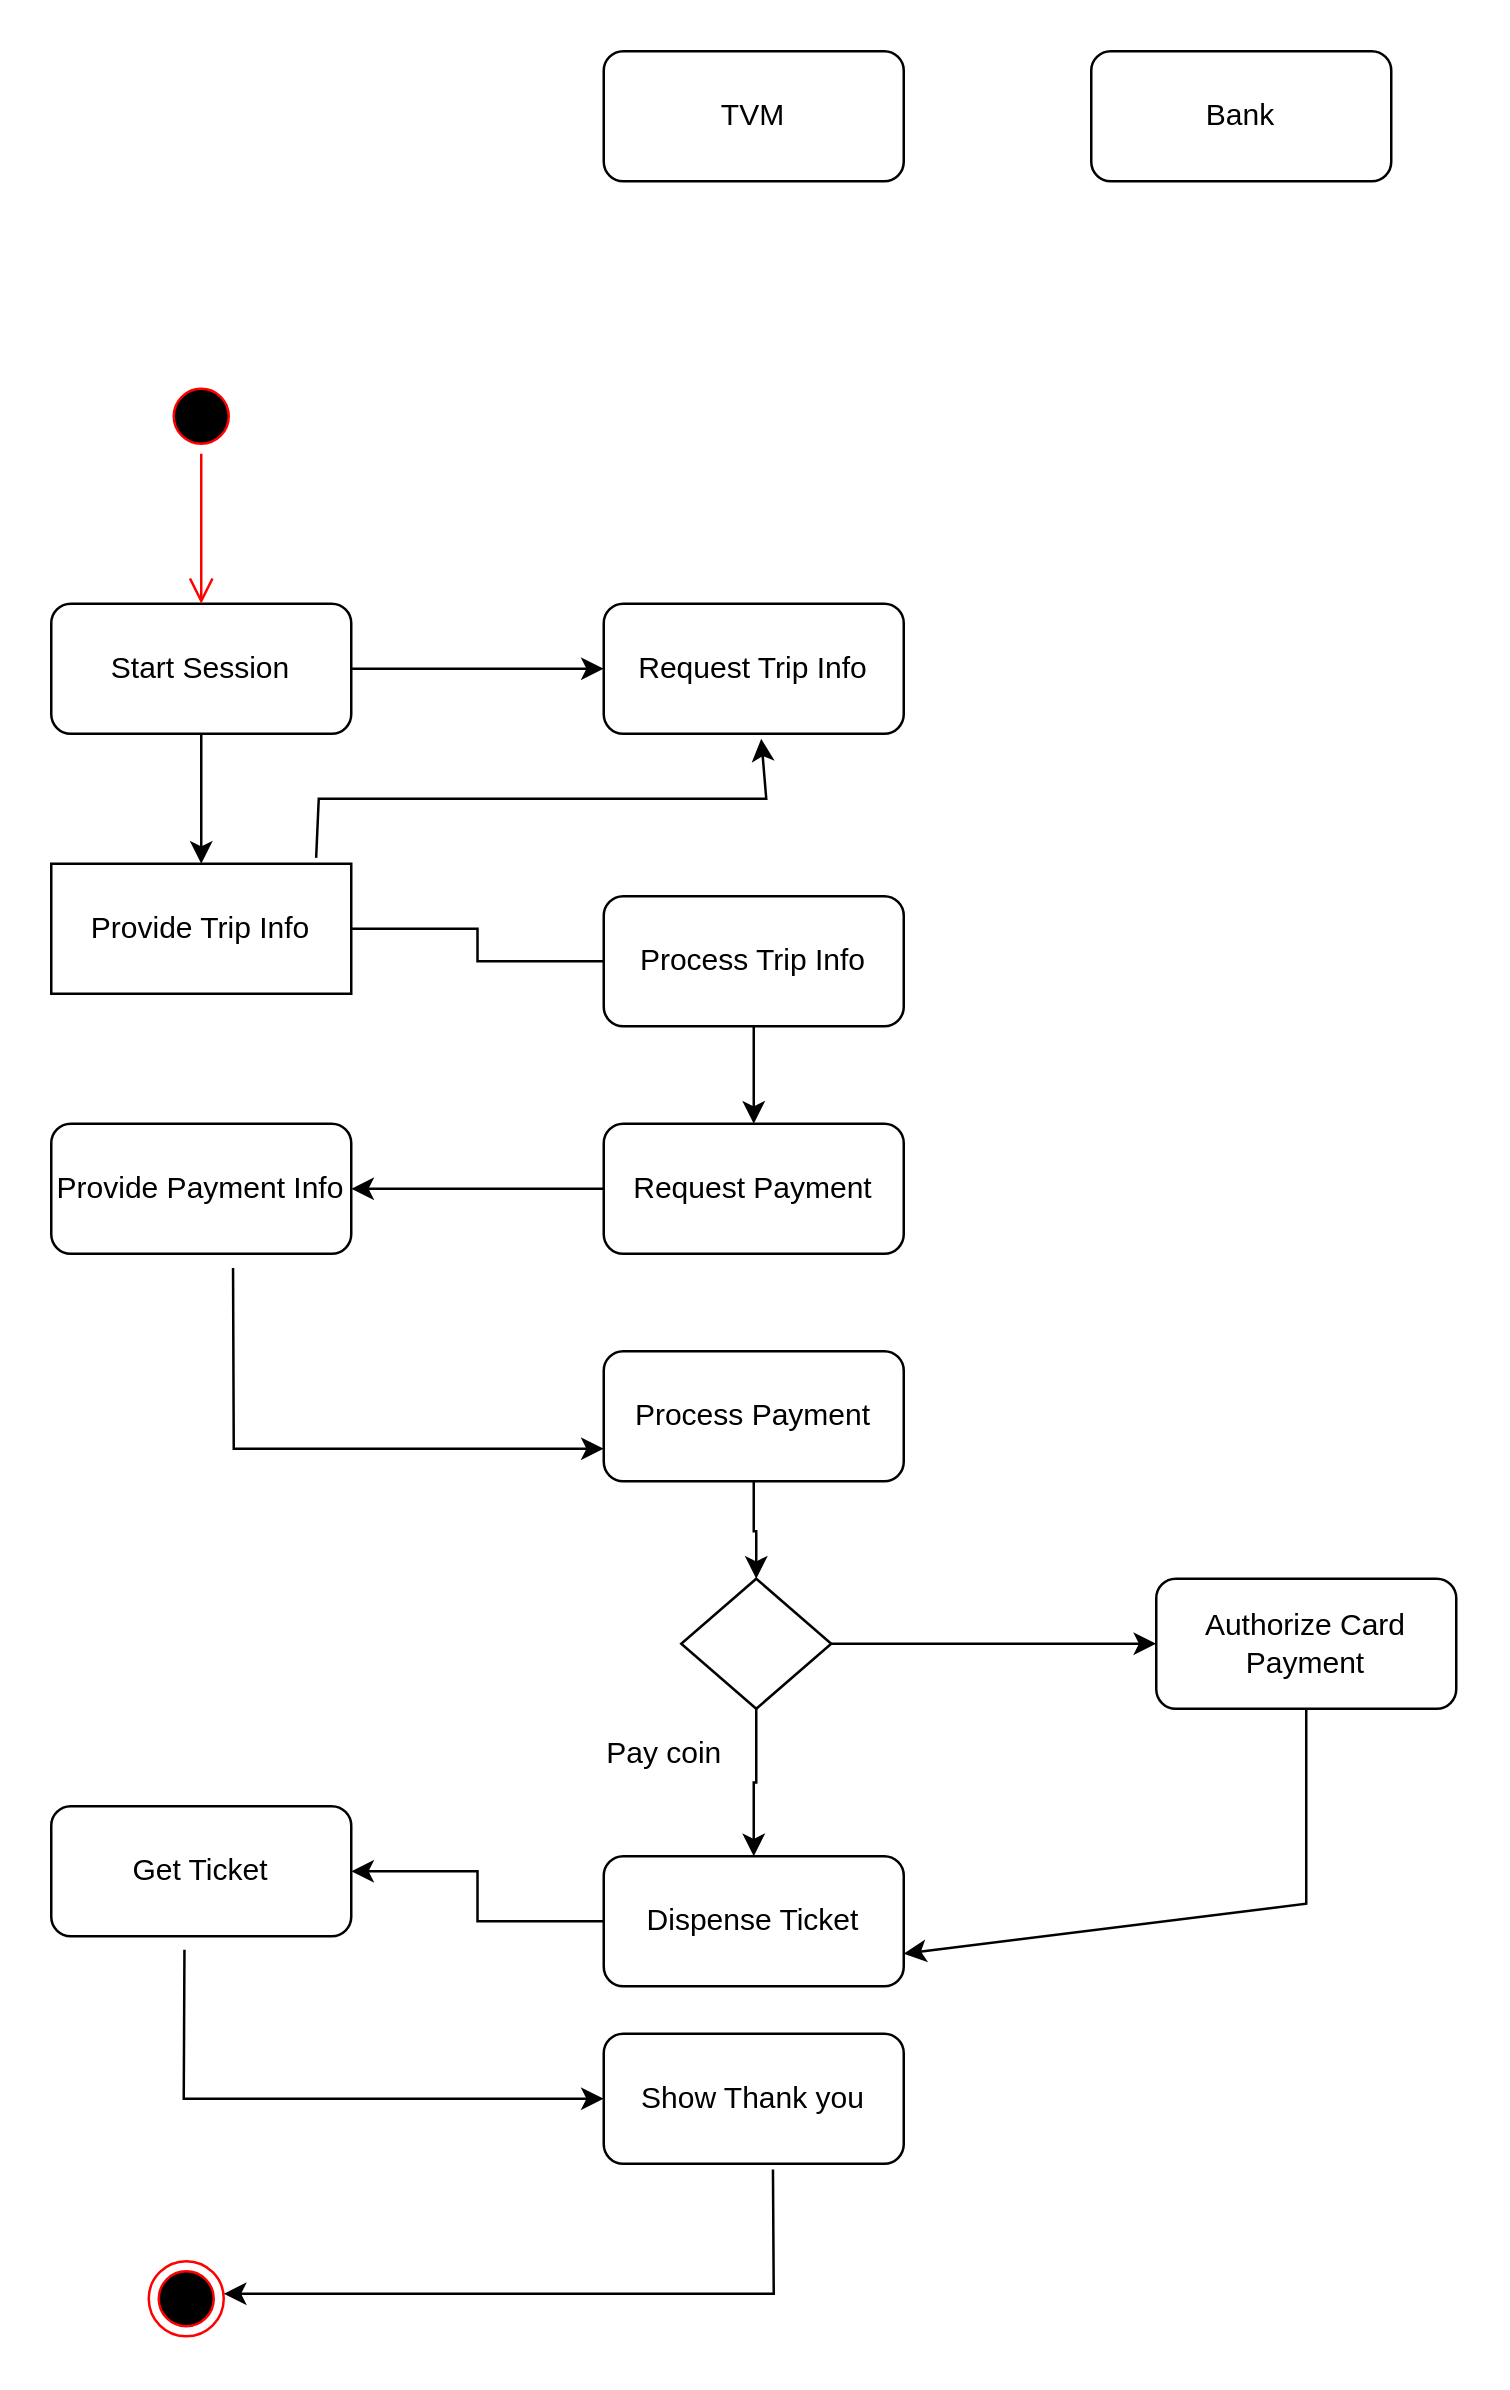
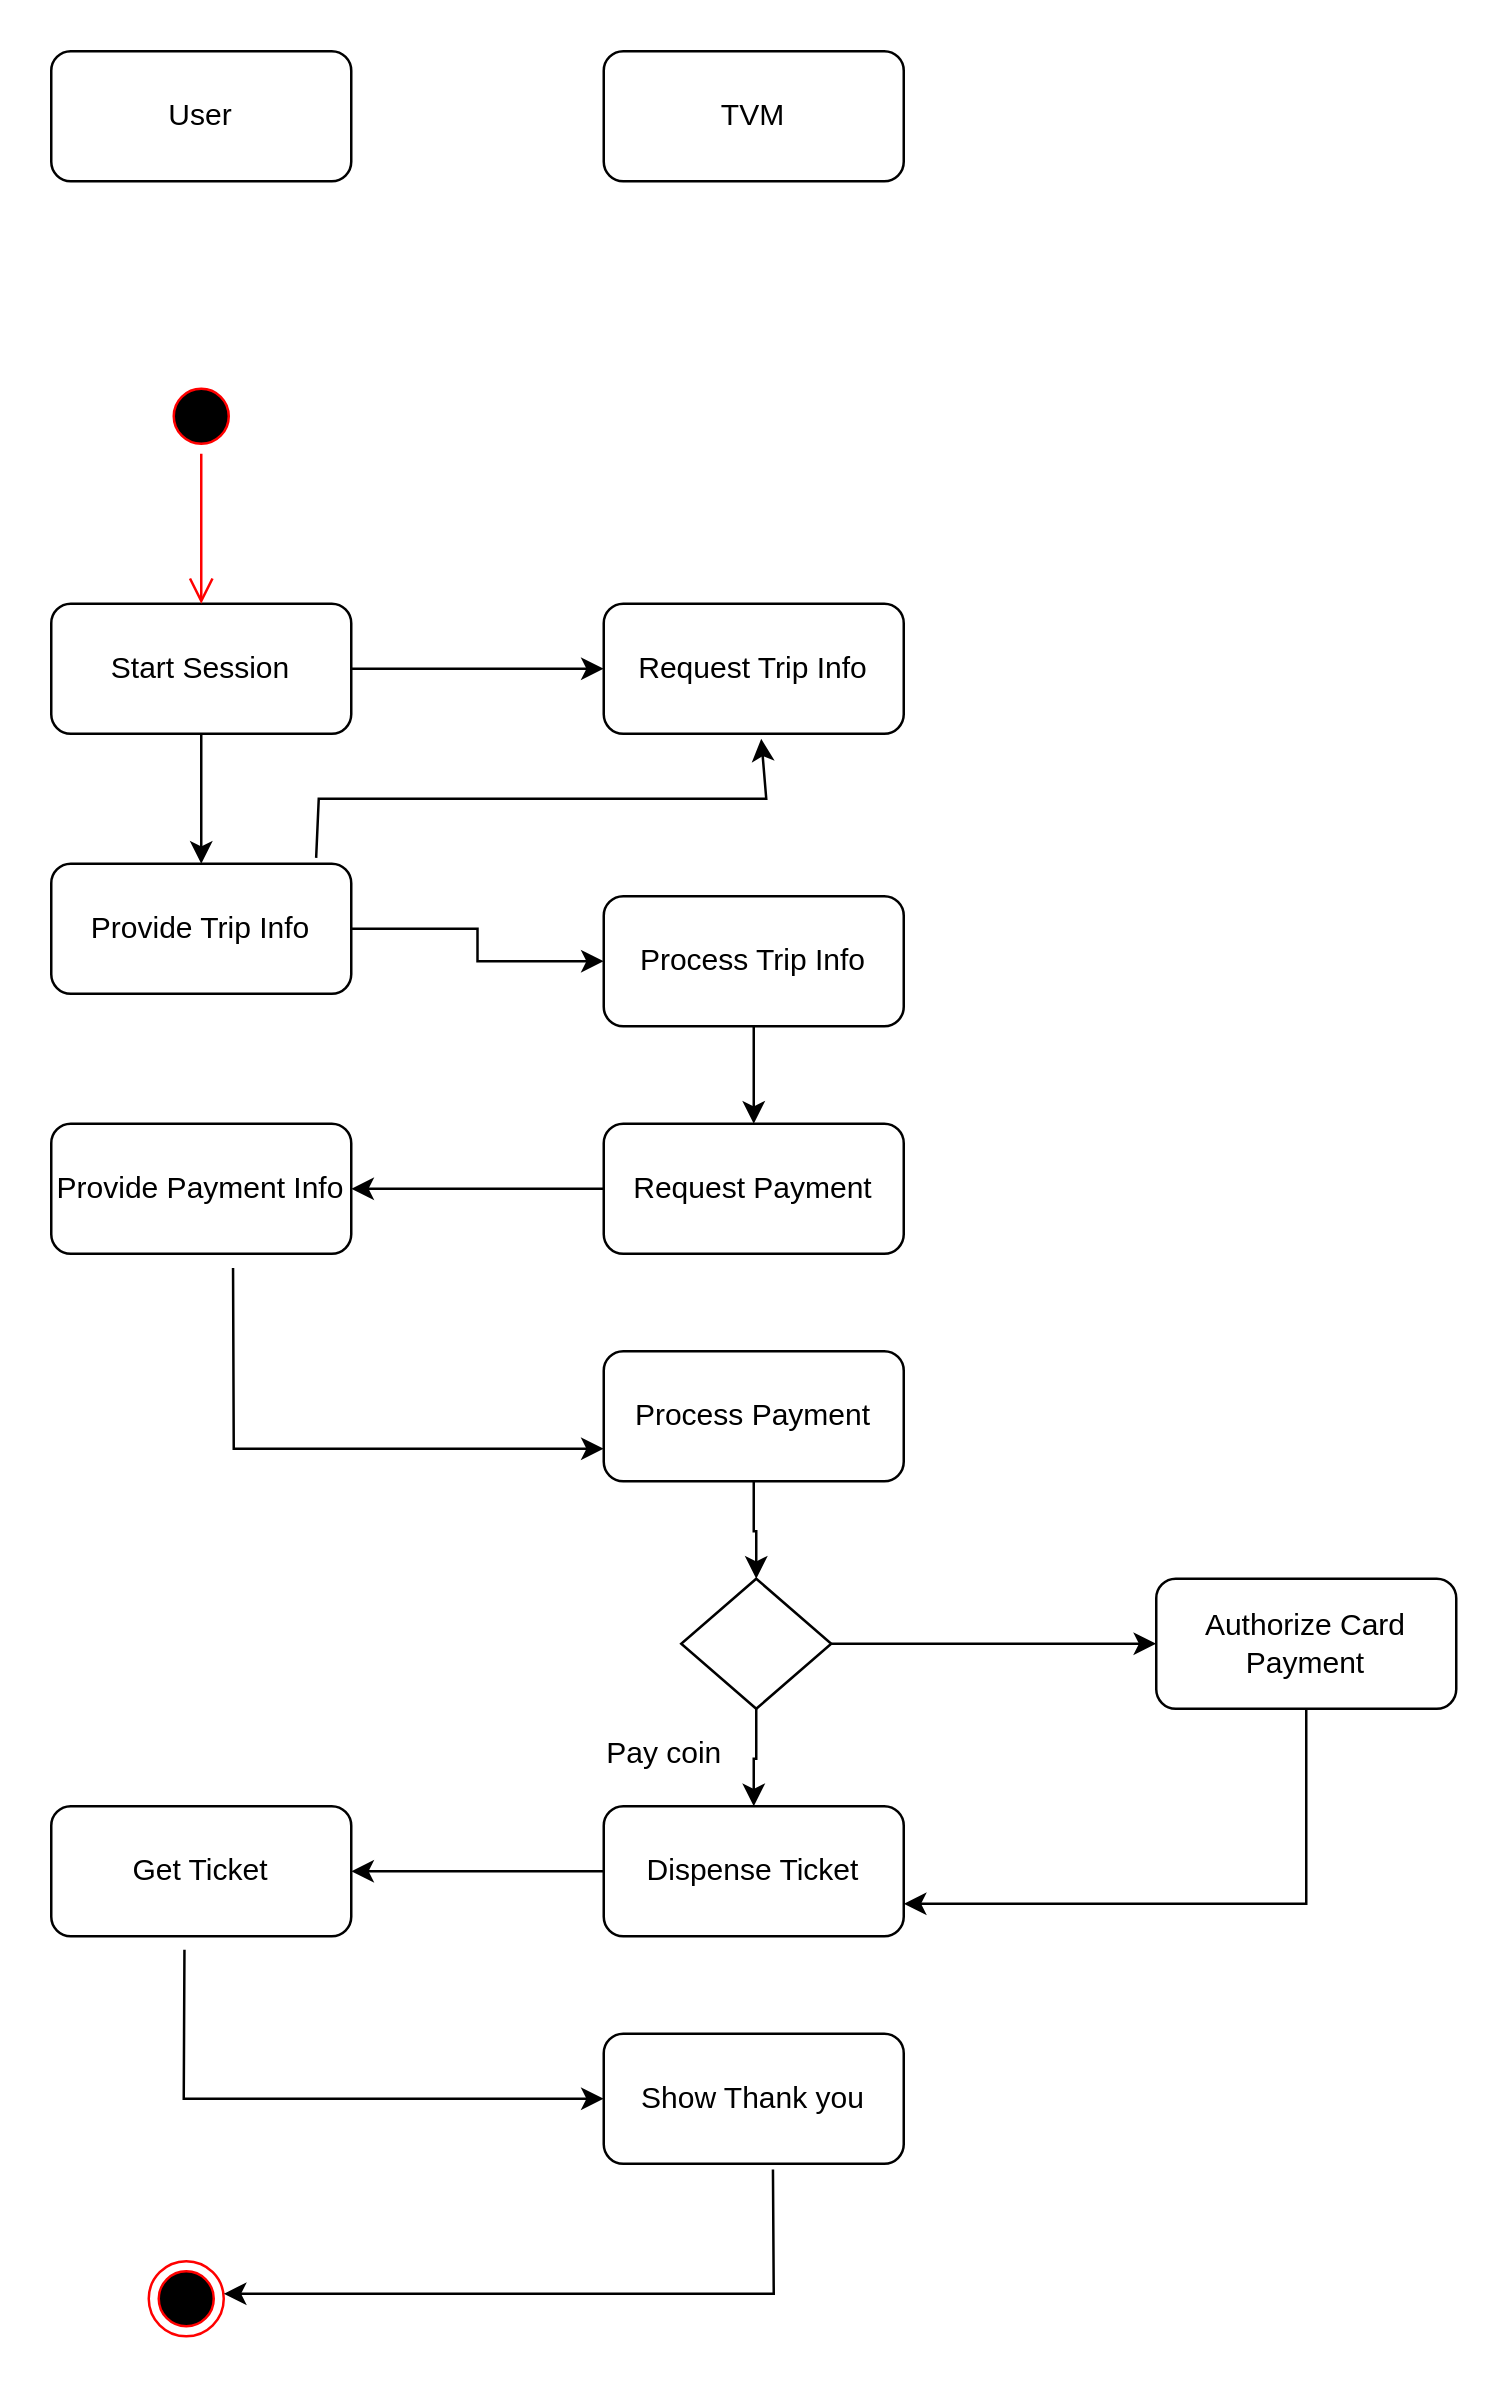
node "User": added
node "Bank": removed
node "Provide Trip Info": shape rectangle -> rounded rectangle
edge "Provide Trip Info" -- "Process Trip Info": arrowhead none -> classic
node "Dispense Ticket": moved (754, 1921) -> (754, 1871)
